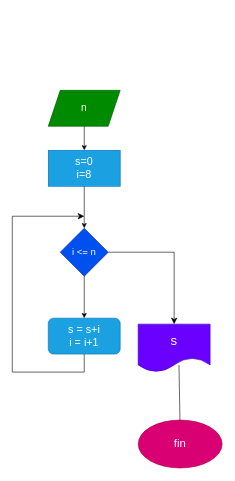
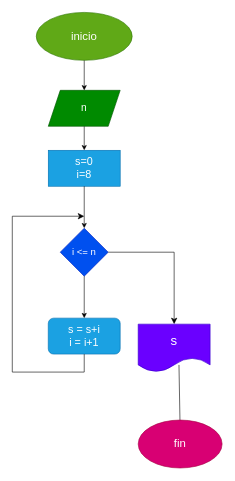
node "inicio": added
edge "inicio" -> "n": added
